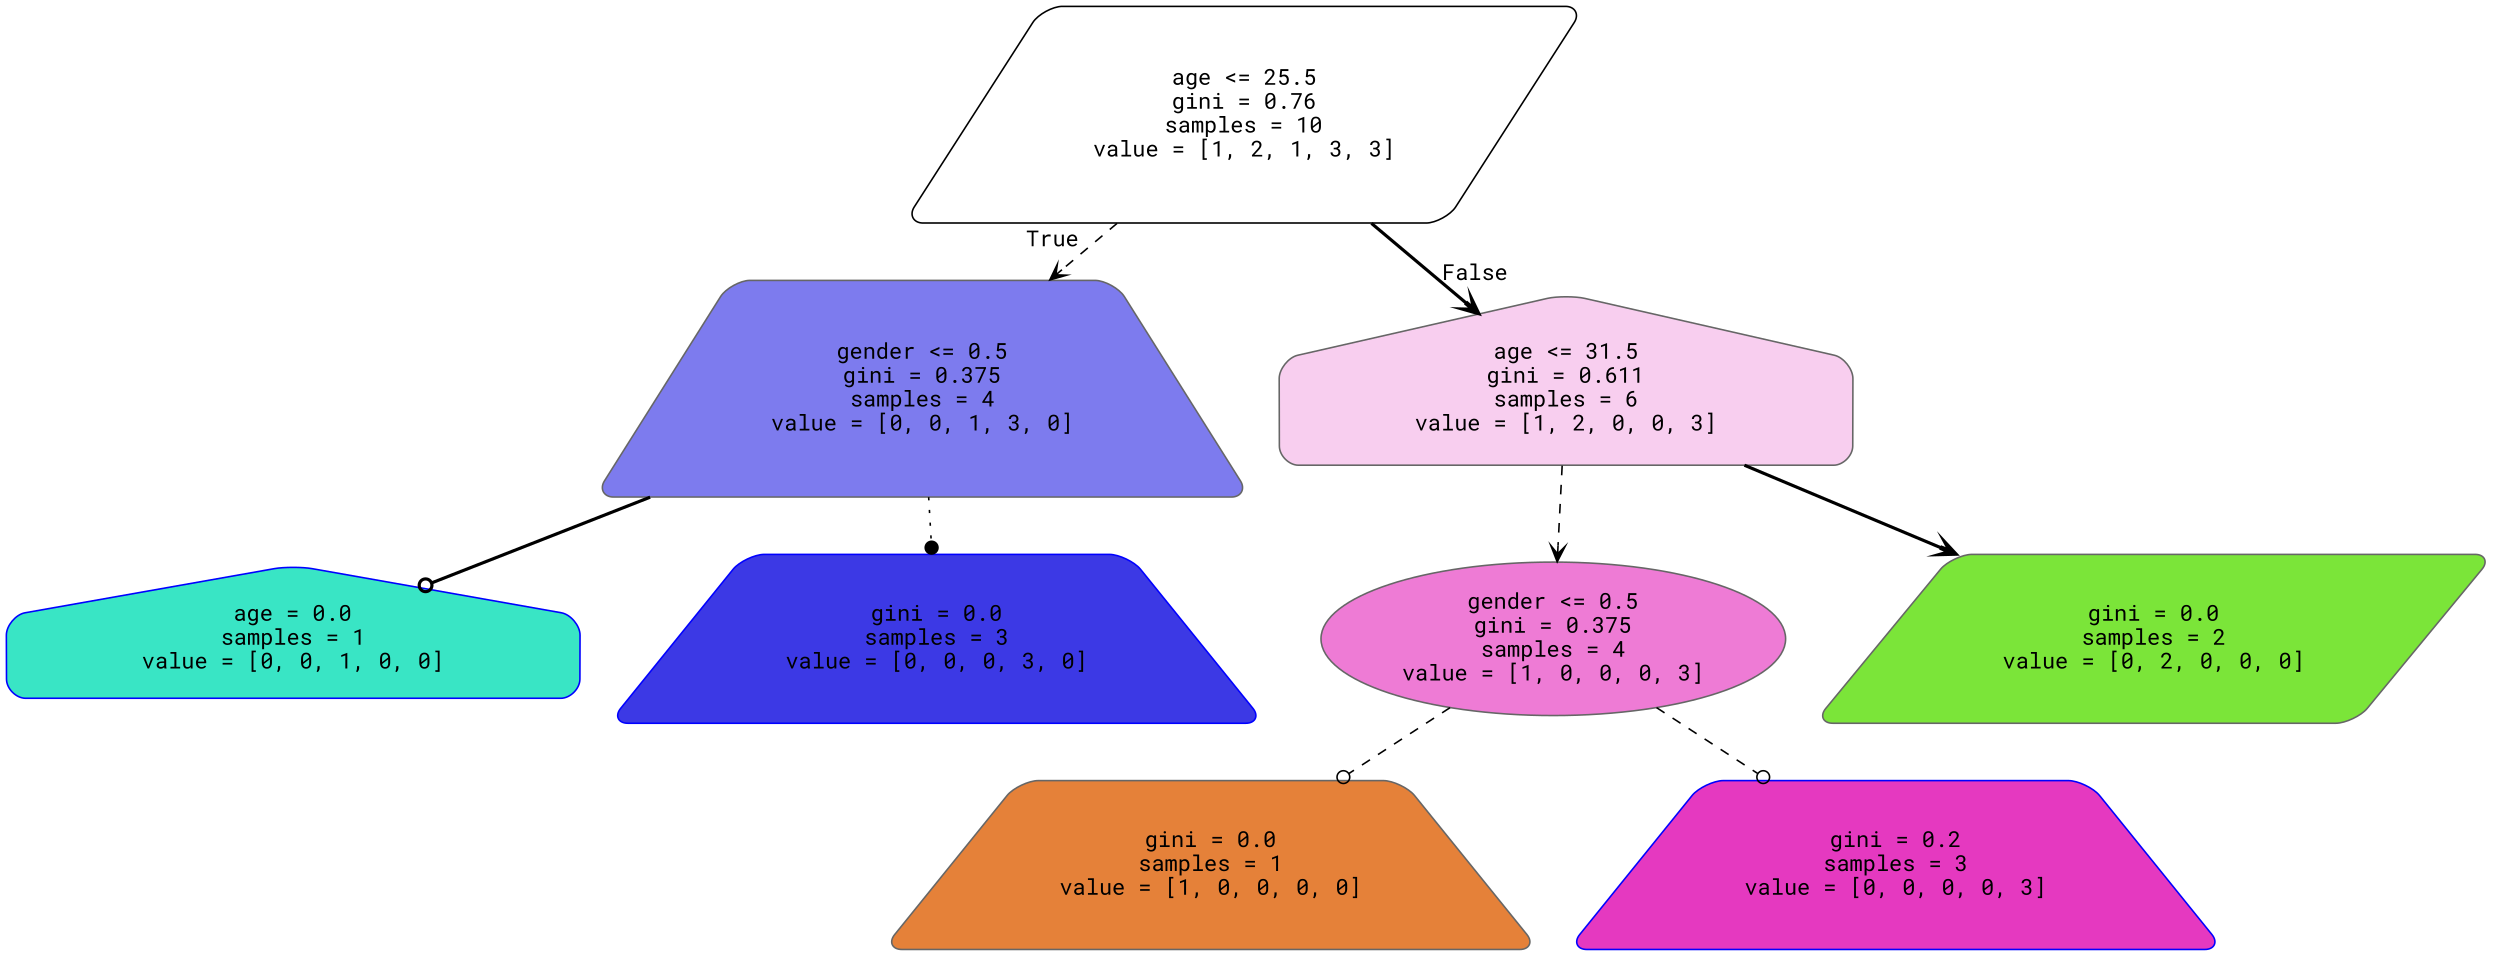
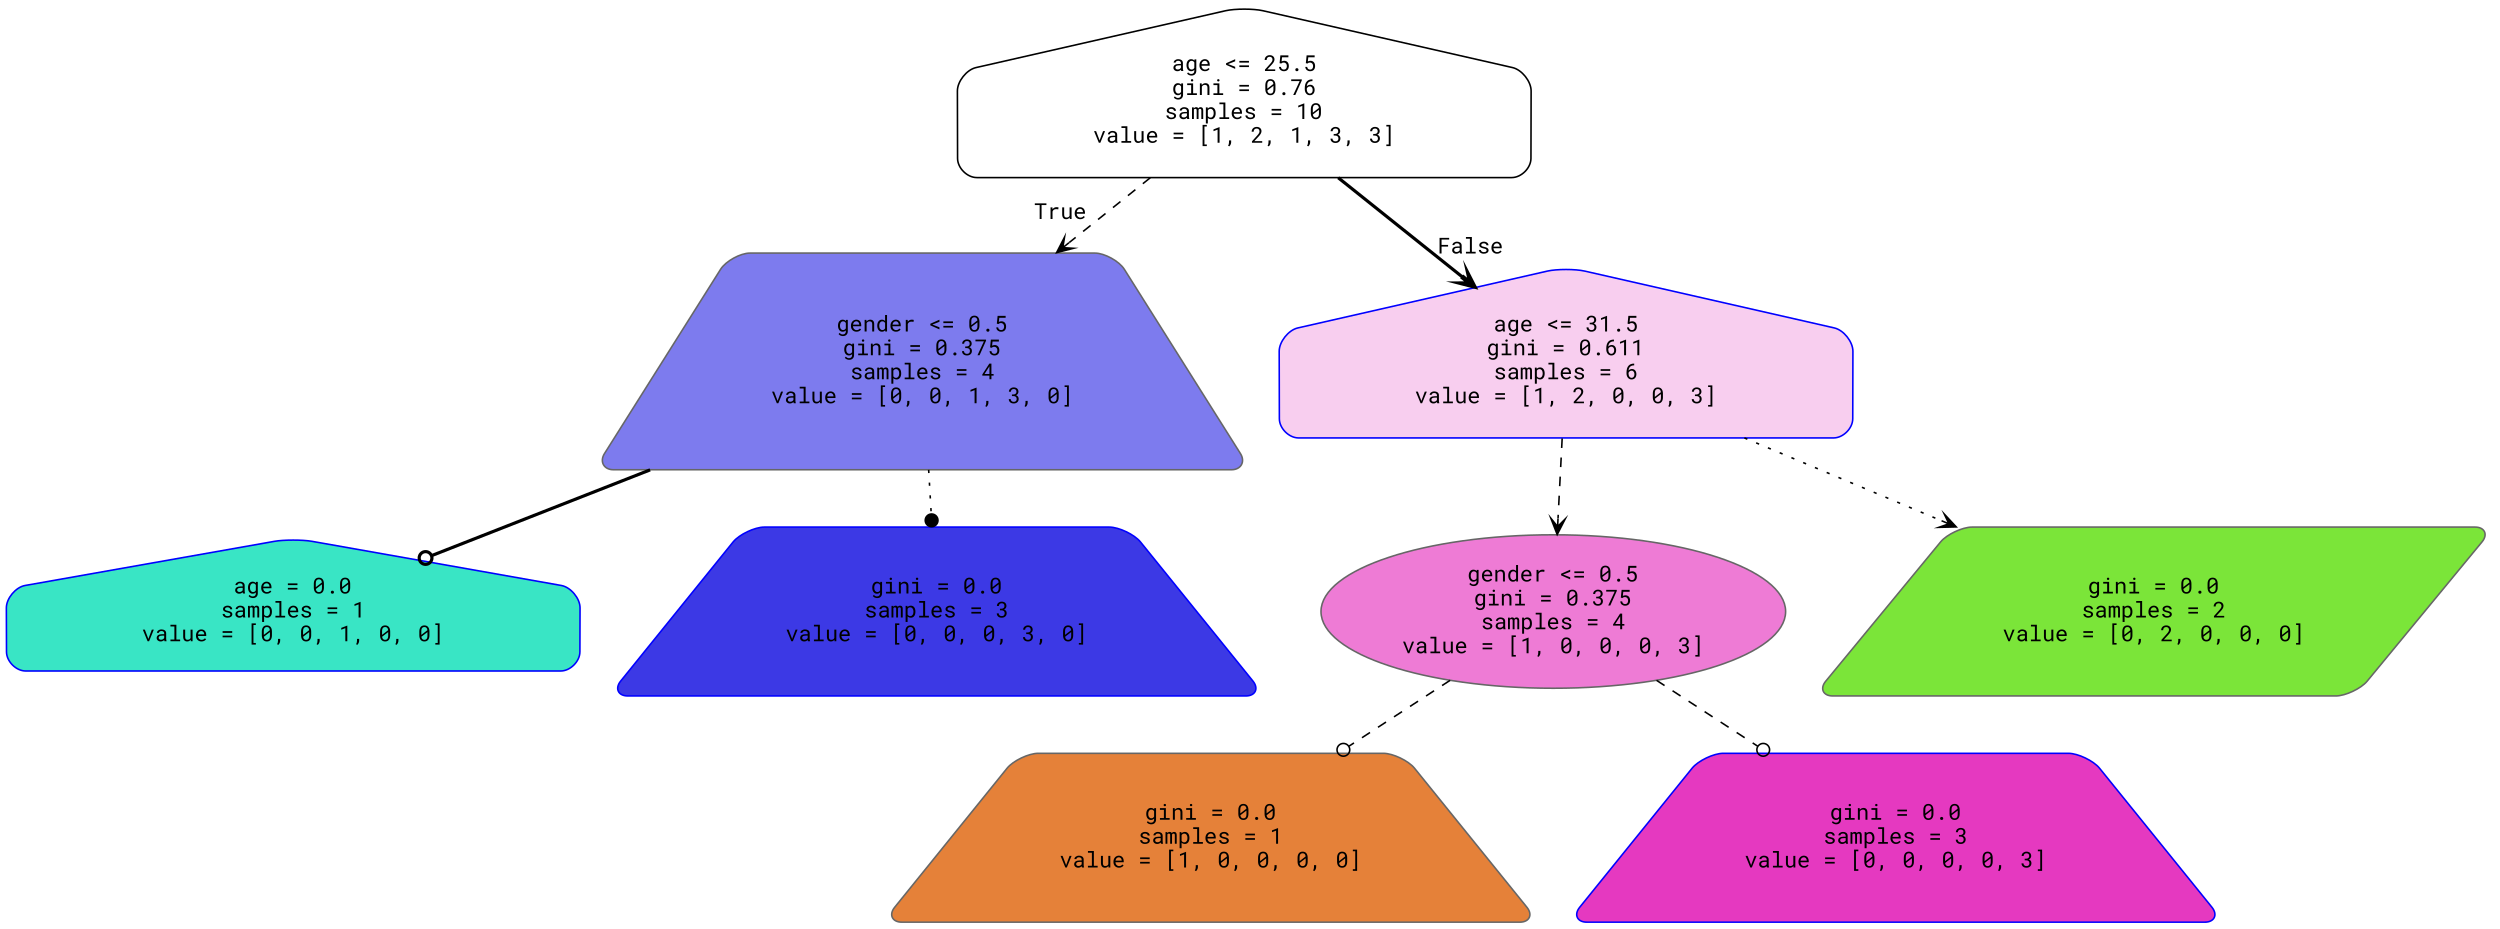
node "age <= 25.5 gini = 0.76 samples = 10 value = [1, 2, 1, 3, 3]": shape parallelogram -> house
node "age <= 31.5 gini = 0.611 samples = 6 value = [1, 2, 0, 0, 3]": color gray40 -> blue
edge "age <= 31.5 gini = 0.611 samples = 6 value = [1, 2, 0, 0, 3]" -> "gini = 0.0 samples = 2 value = [0, 2, 0, 0, 0]": style bold -> dotted
node "gini = 0.2 samples = 3 value = [0, 0, 0, 0, 3]": label "gini = 0.2 samples = 3 value = [0, 0, 0, 0, 3]" -> "gini = 0.0 samples = 3 value = [0, 0, 0, 0, 3]"
